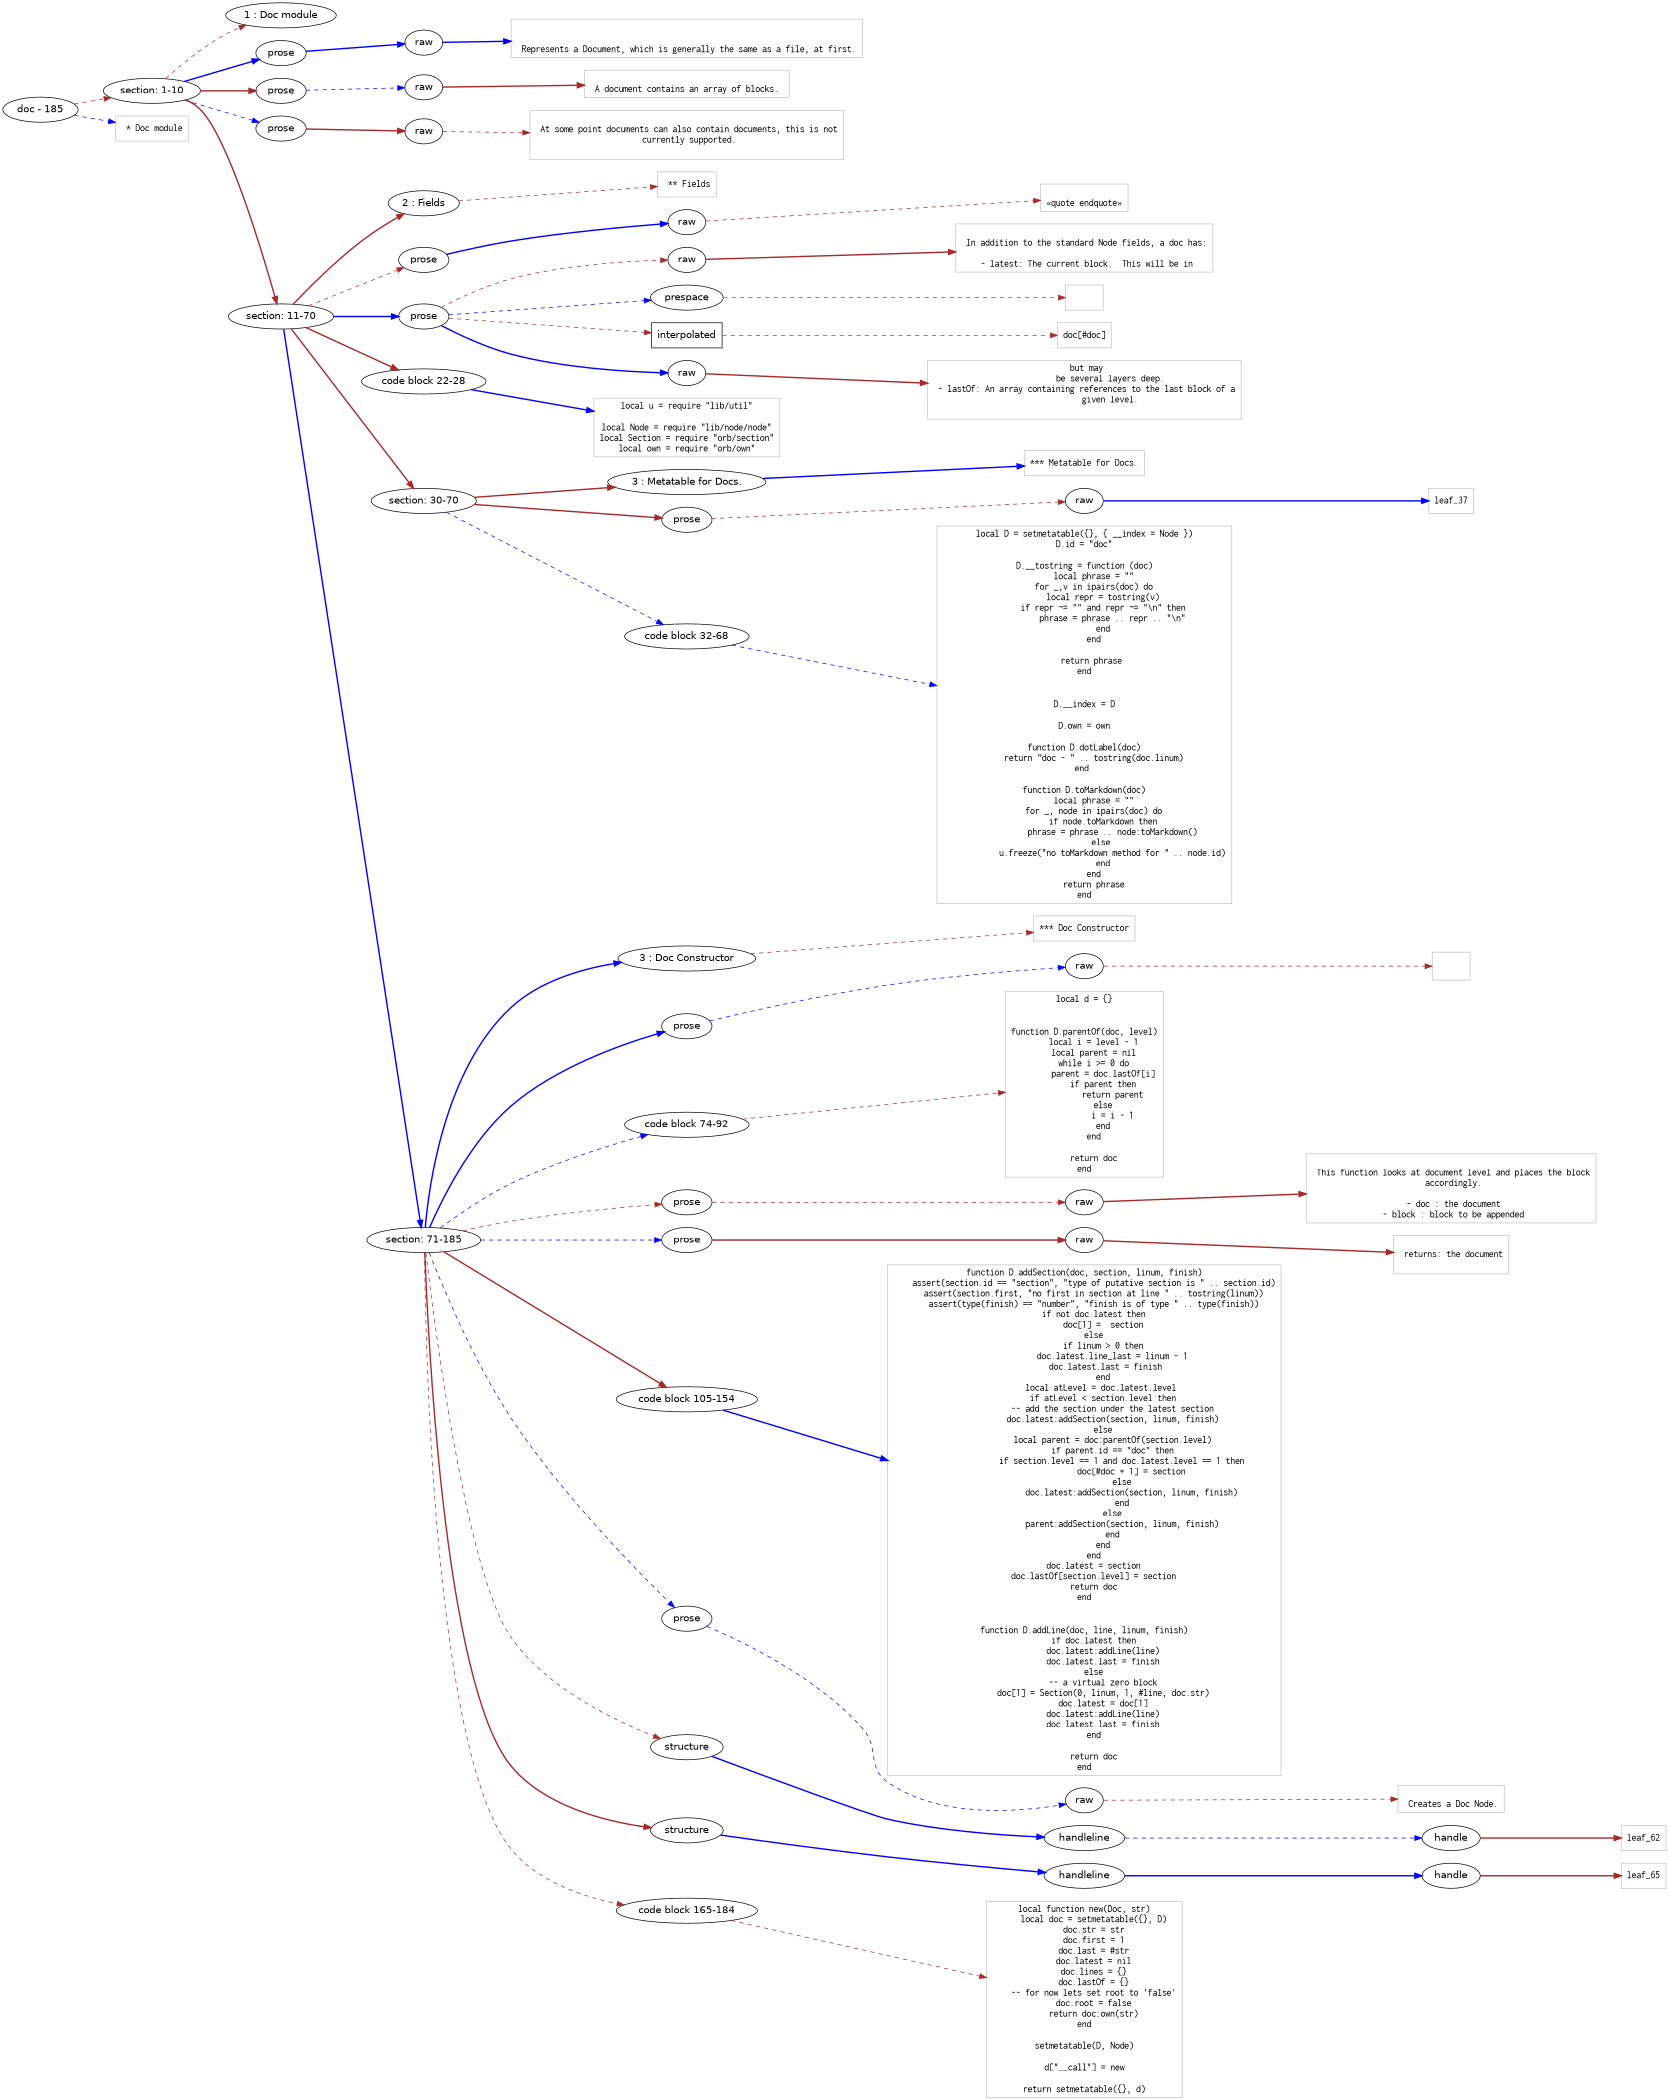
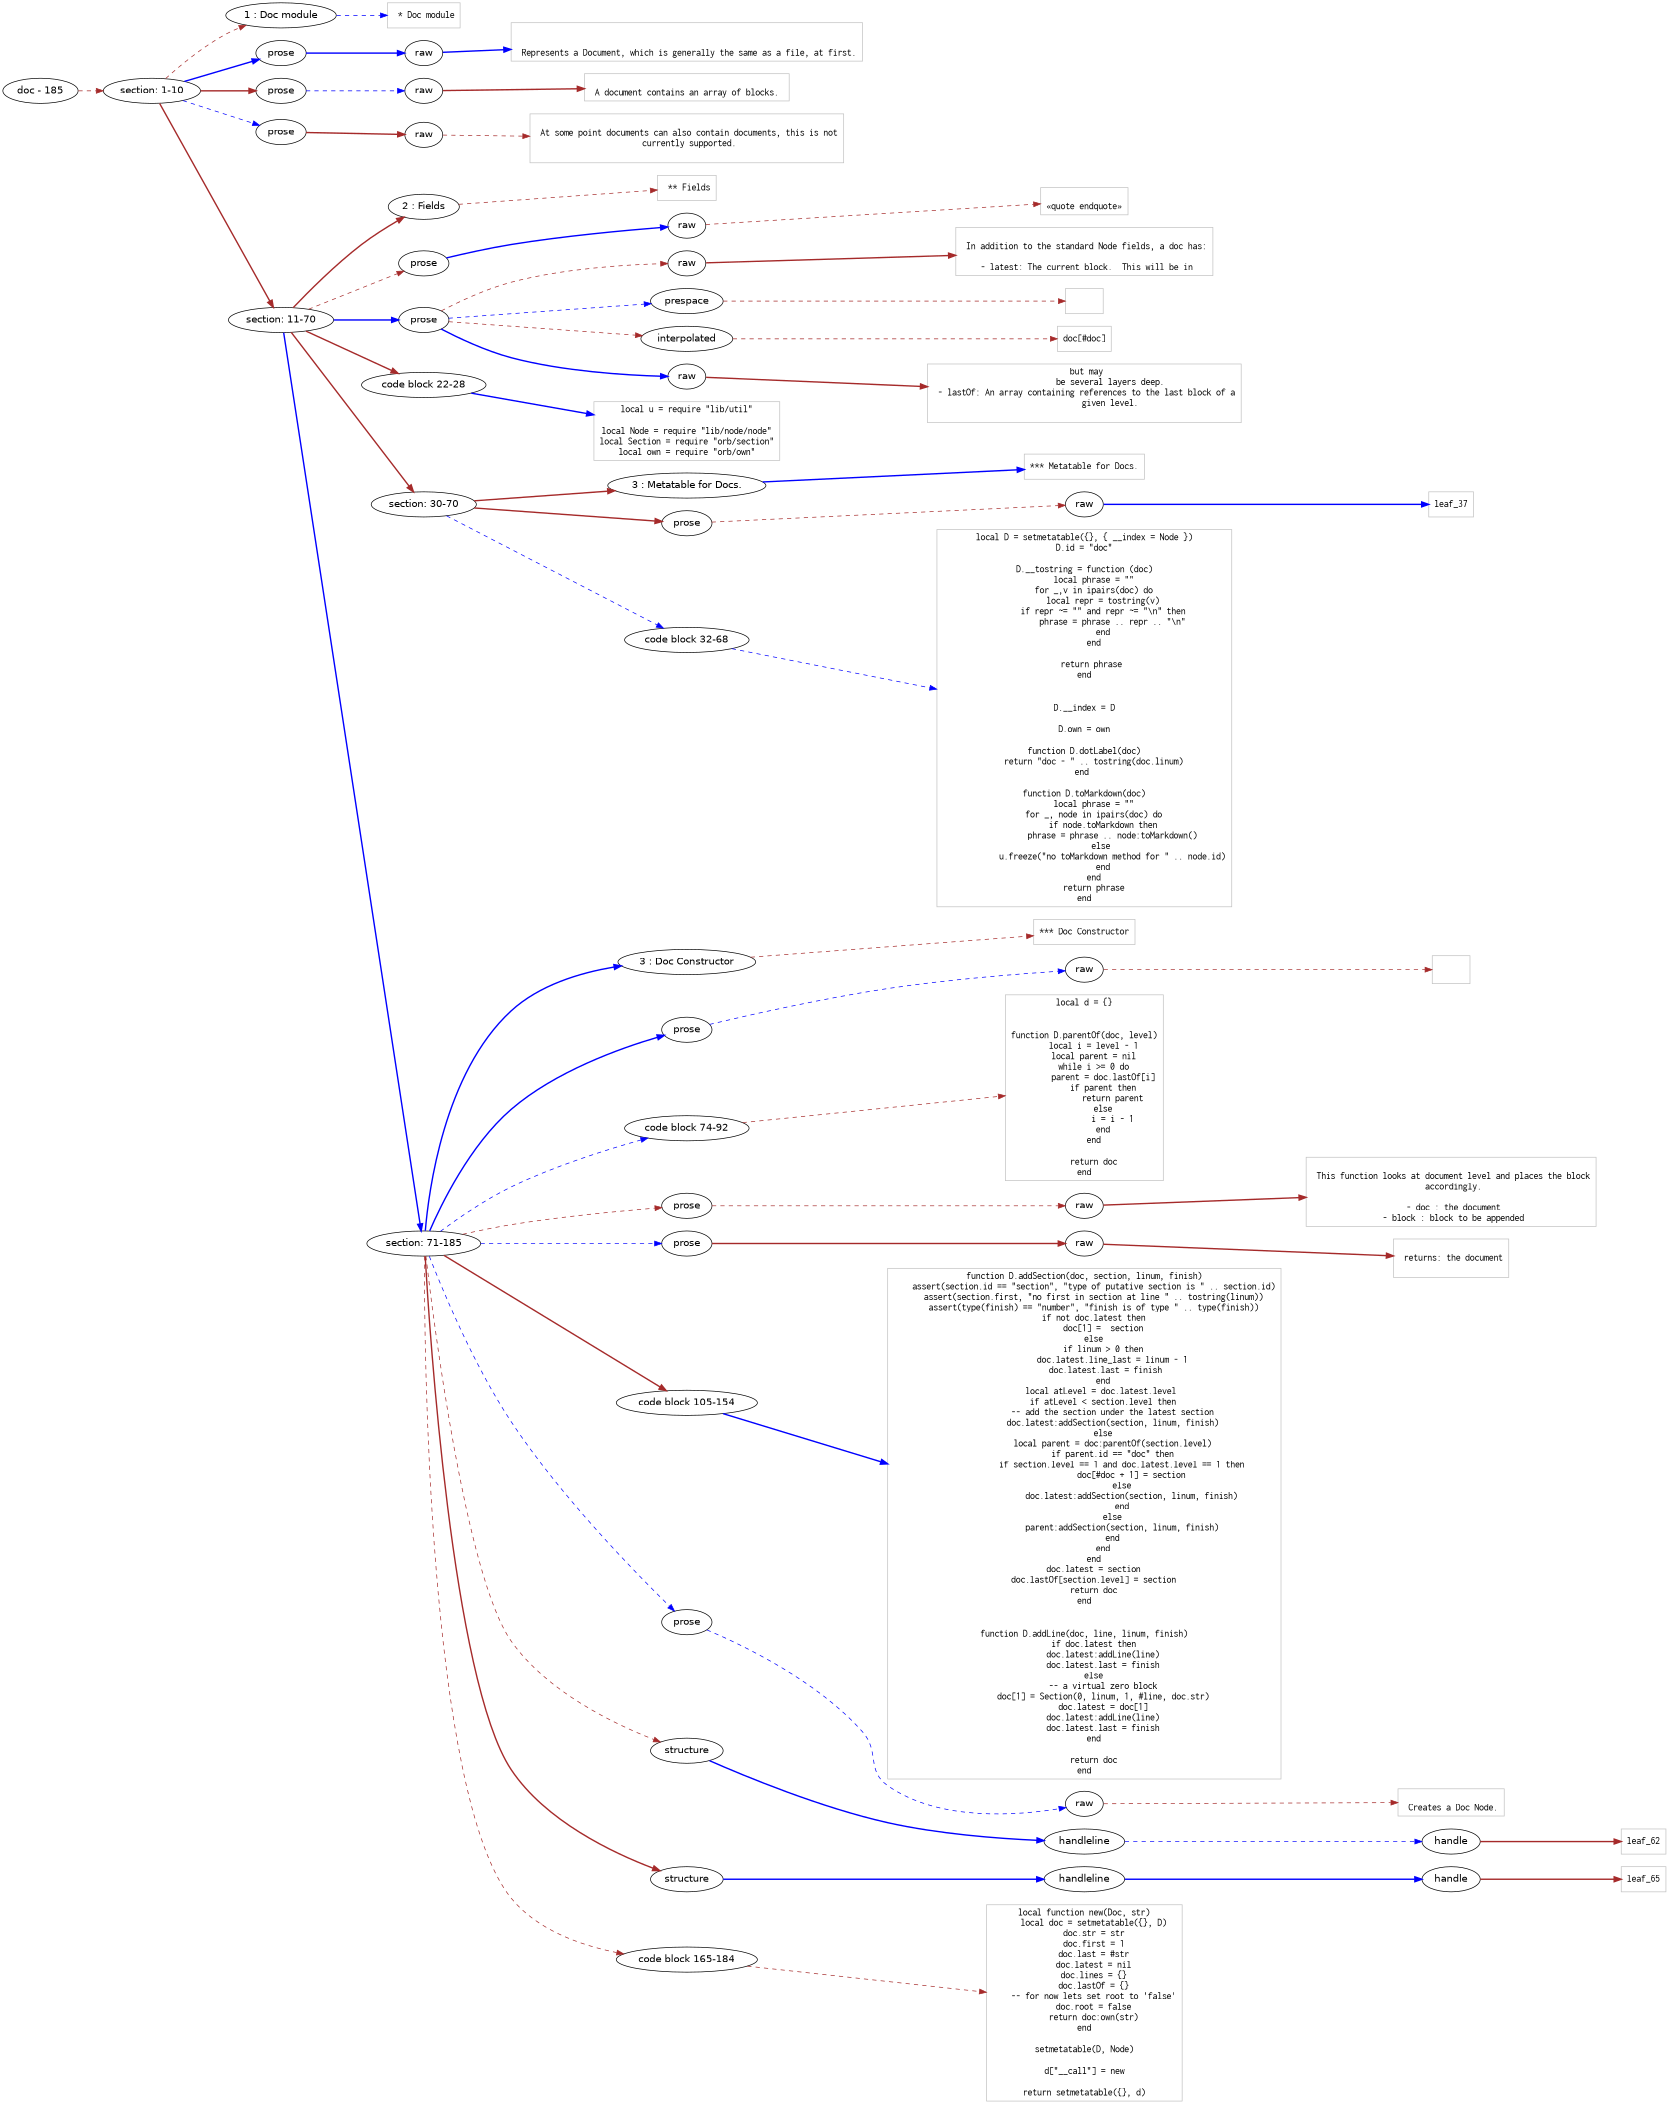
edge "doc - 185" -> "* Doc module": now "1 : Doc module" -> "* Doc module"
node "interpolated": shape box -> ellipse
